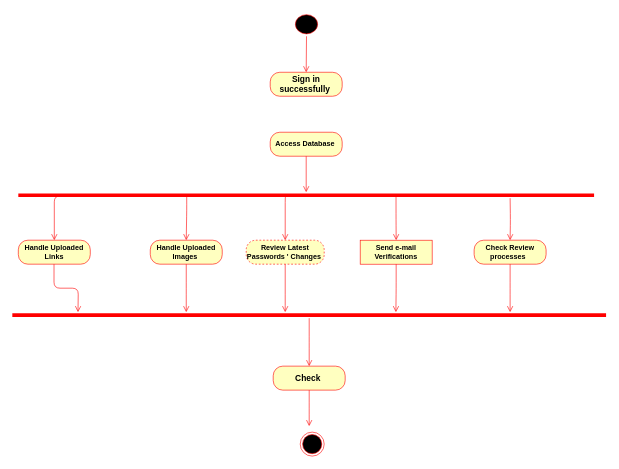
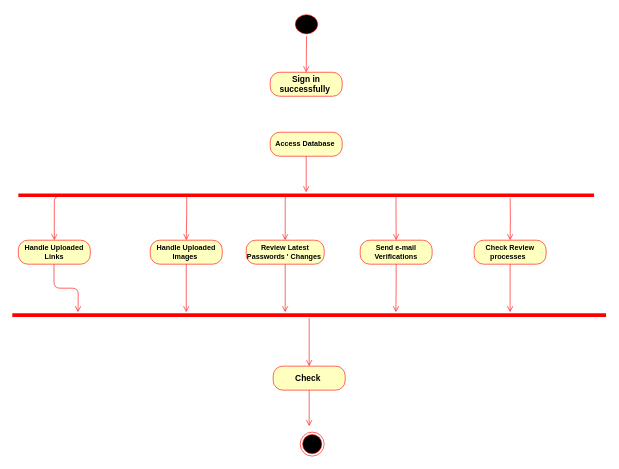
node "Review Latest Passwords ' Changes": style dashed -> solid
node "Send e-mail Verifications": shape rectangle -> rounded rectangle
